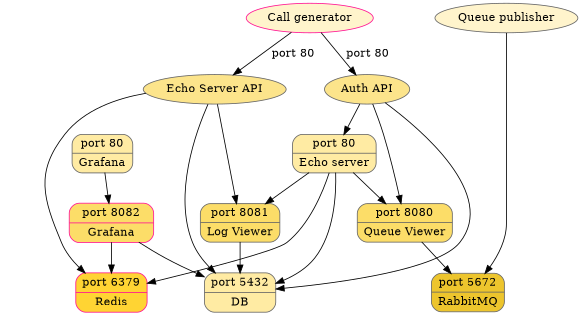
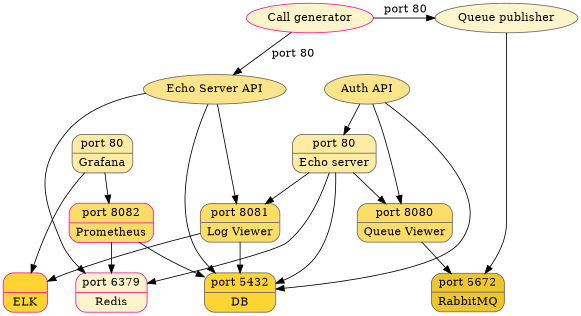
edge "Call generator" -> "Auth API": now "Call generator" -> "Queue publisher"
node "port 8082": text "Grafana" -> "Prometheus"
node "ELK": added
node "port 6379": fillcolor #ffd433 -> #fff4cc
node "port 5432": fillcolor #ffeba3 -> #ffd433
